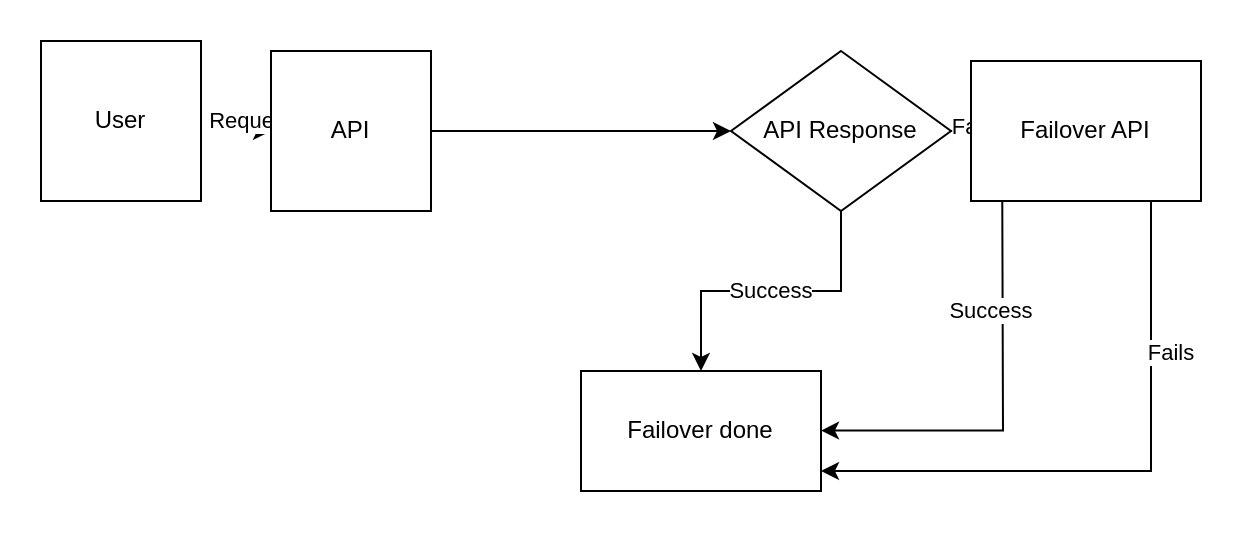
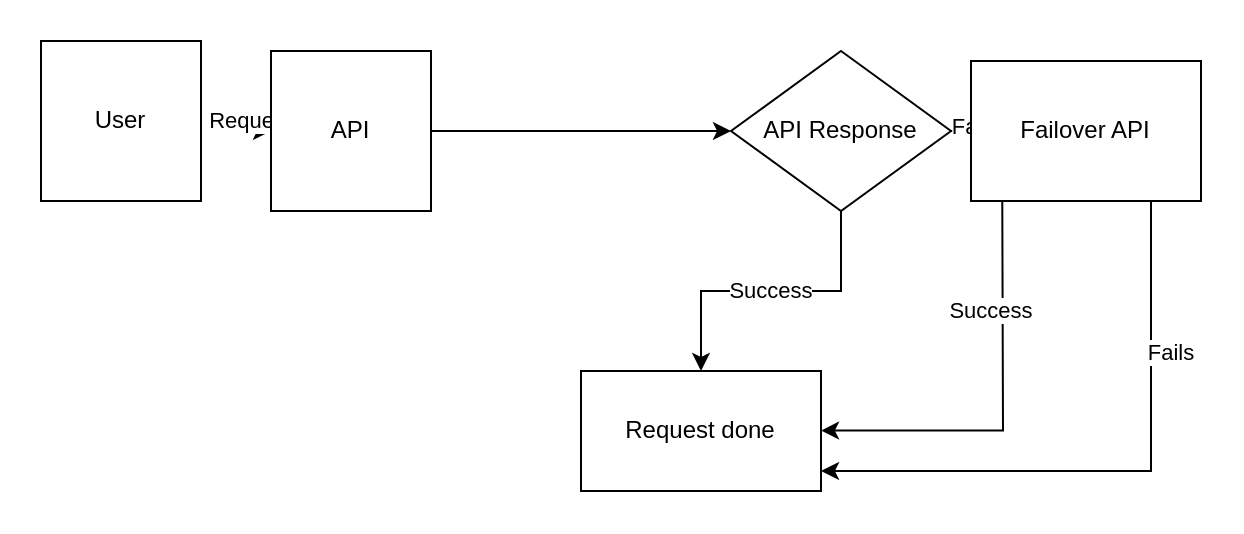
node "Failover done": label "Failover done" -> "Request done"
